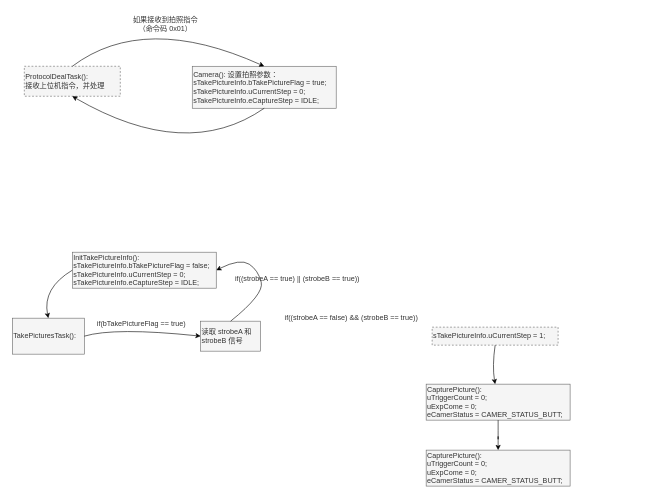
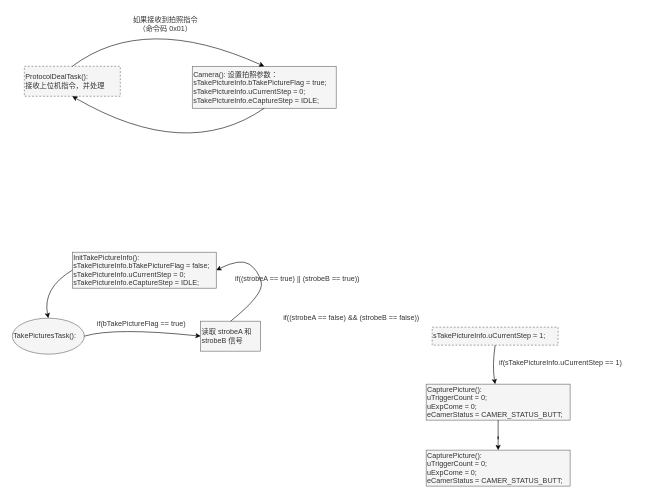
node "if((strobeA == false) && (strobeB == true))": label "if((strobeA == false) && (strobeB == true))" -> "if((strobeA == false) && (strobeB == false))"
node "TakePicturesTask():": shape rectangle -> ellipse
node "if(sTakePictureInfo.uCurrentStep == 1)": added
